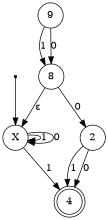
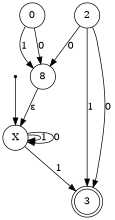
node "9": label "9" -> "0"
edge "8" -> "2": reversed
node "4": label "4" -> "3"
